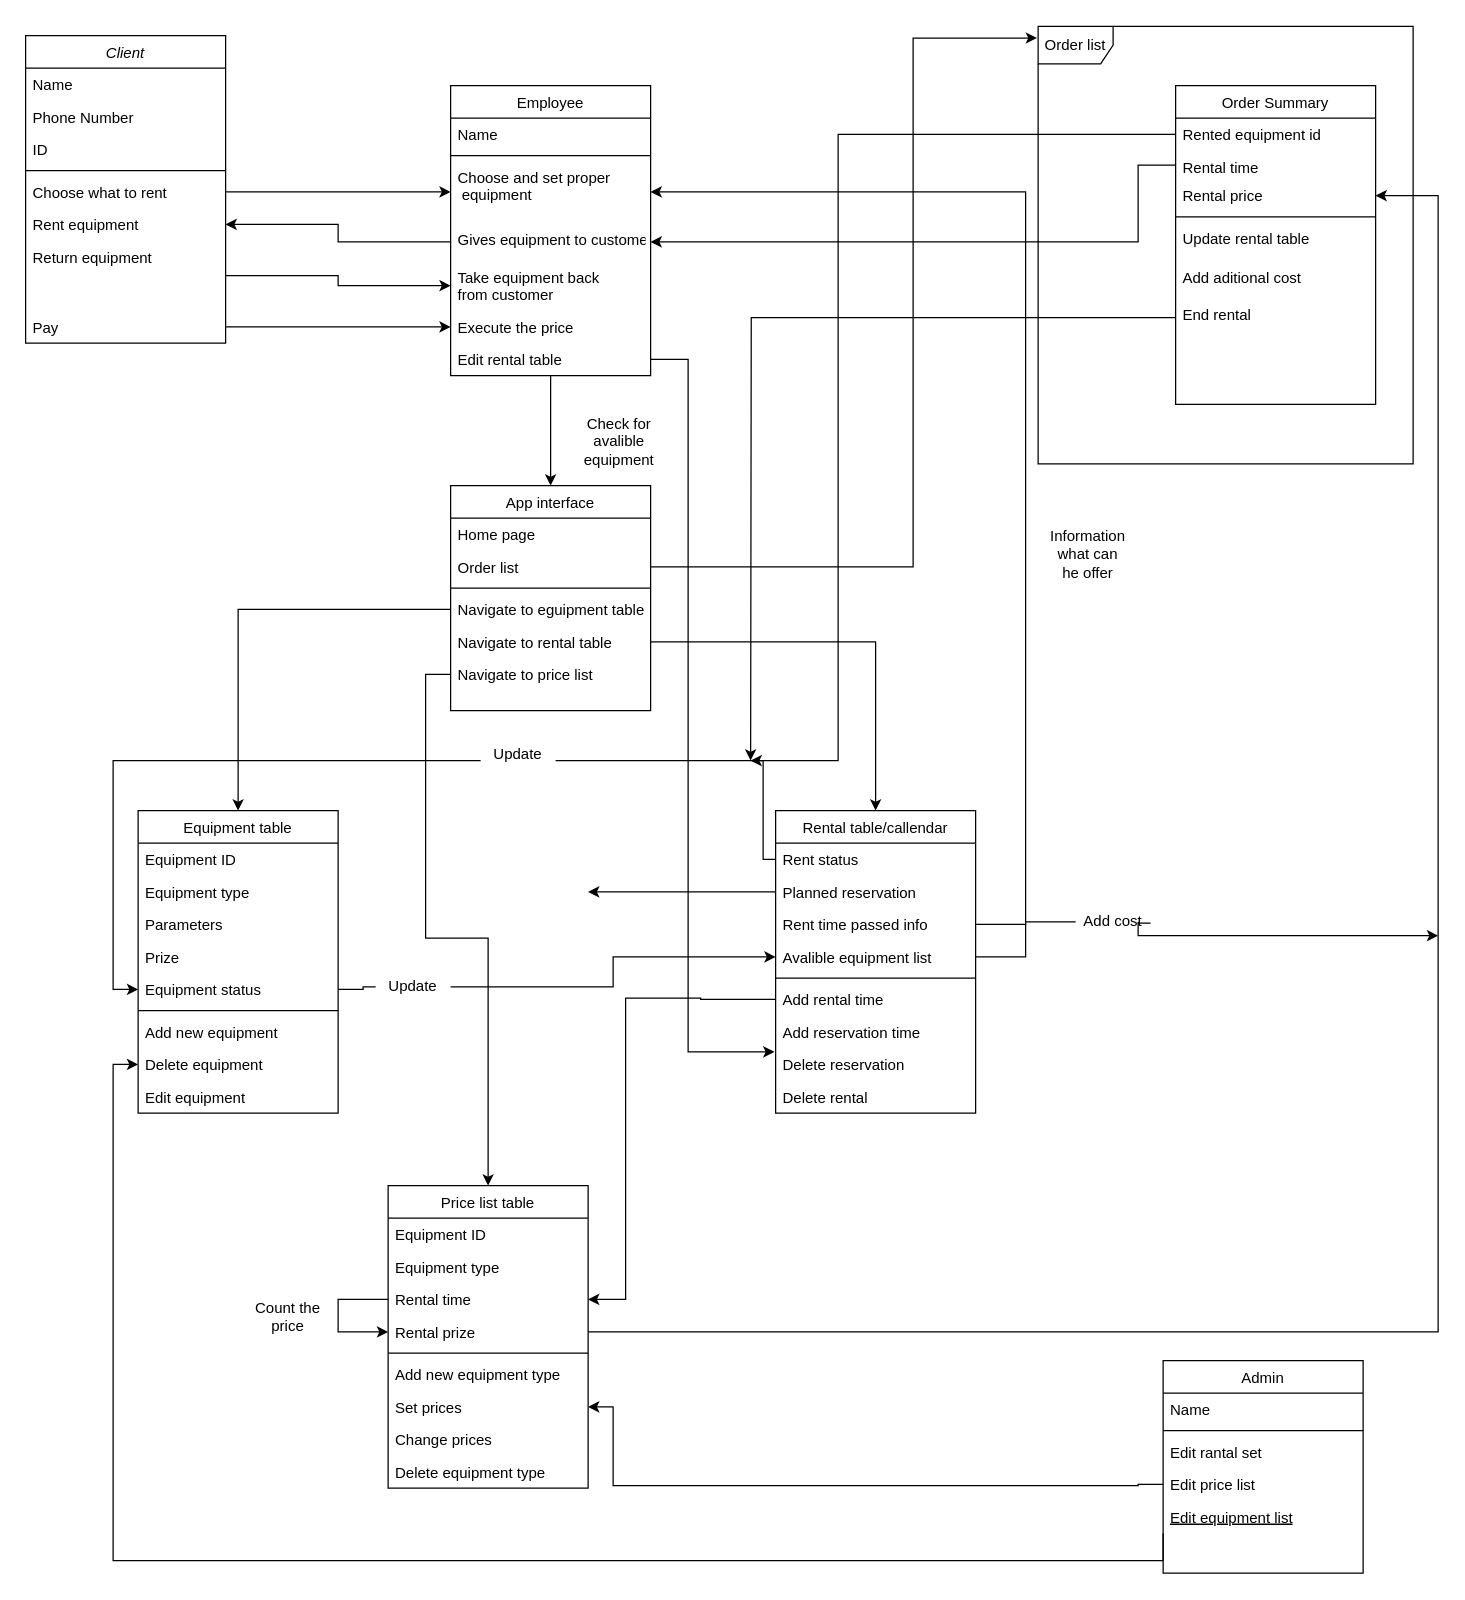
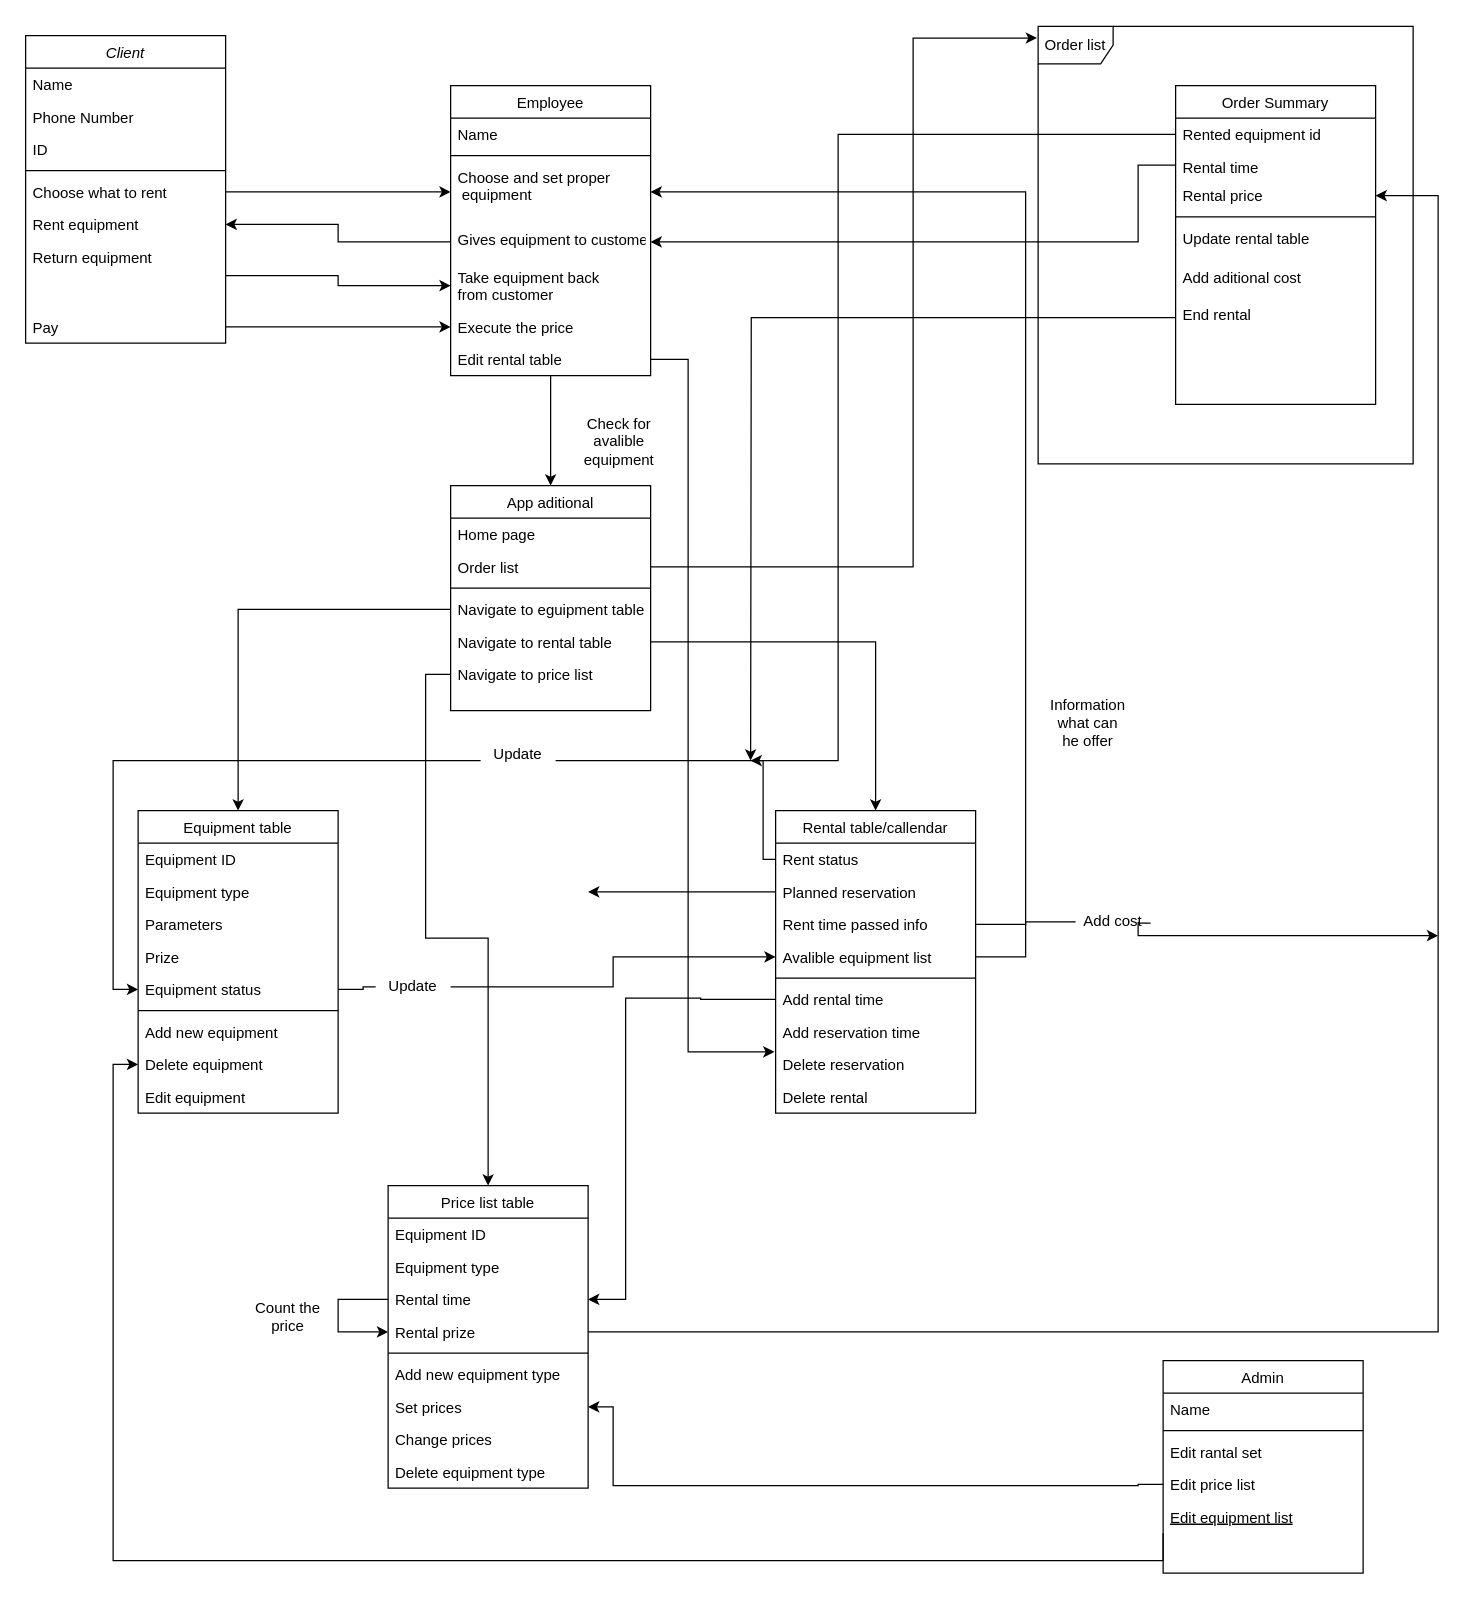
node "App interface": label "App interface" -> "App aditional"
node "Information what can he offer": moved (1088, 554) -> (1088, 723)
